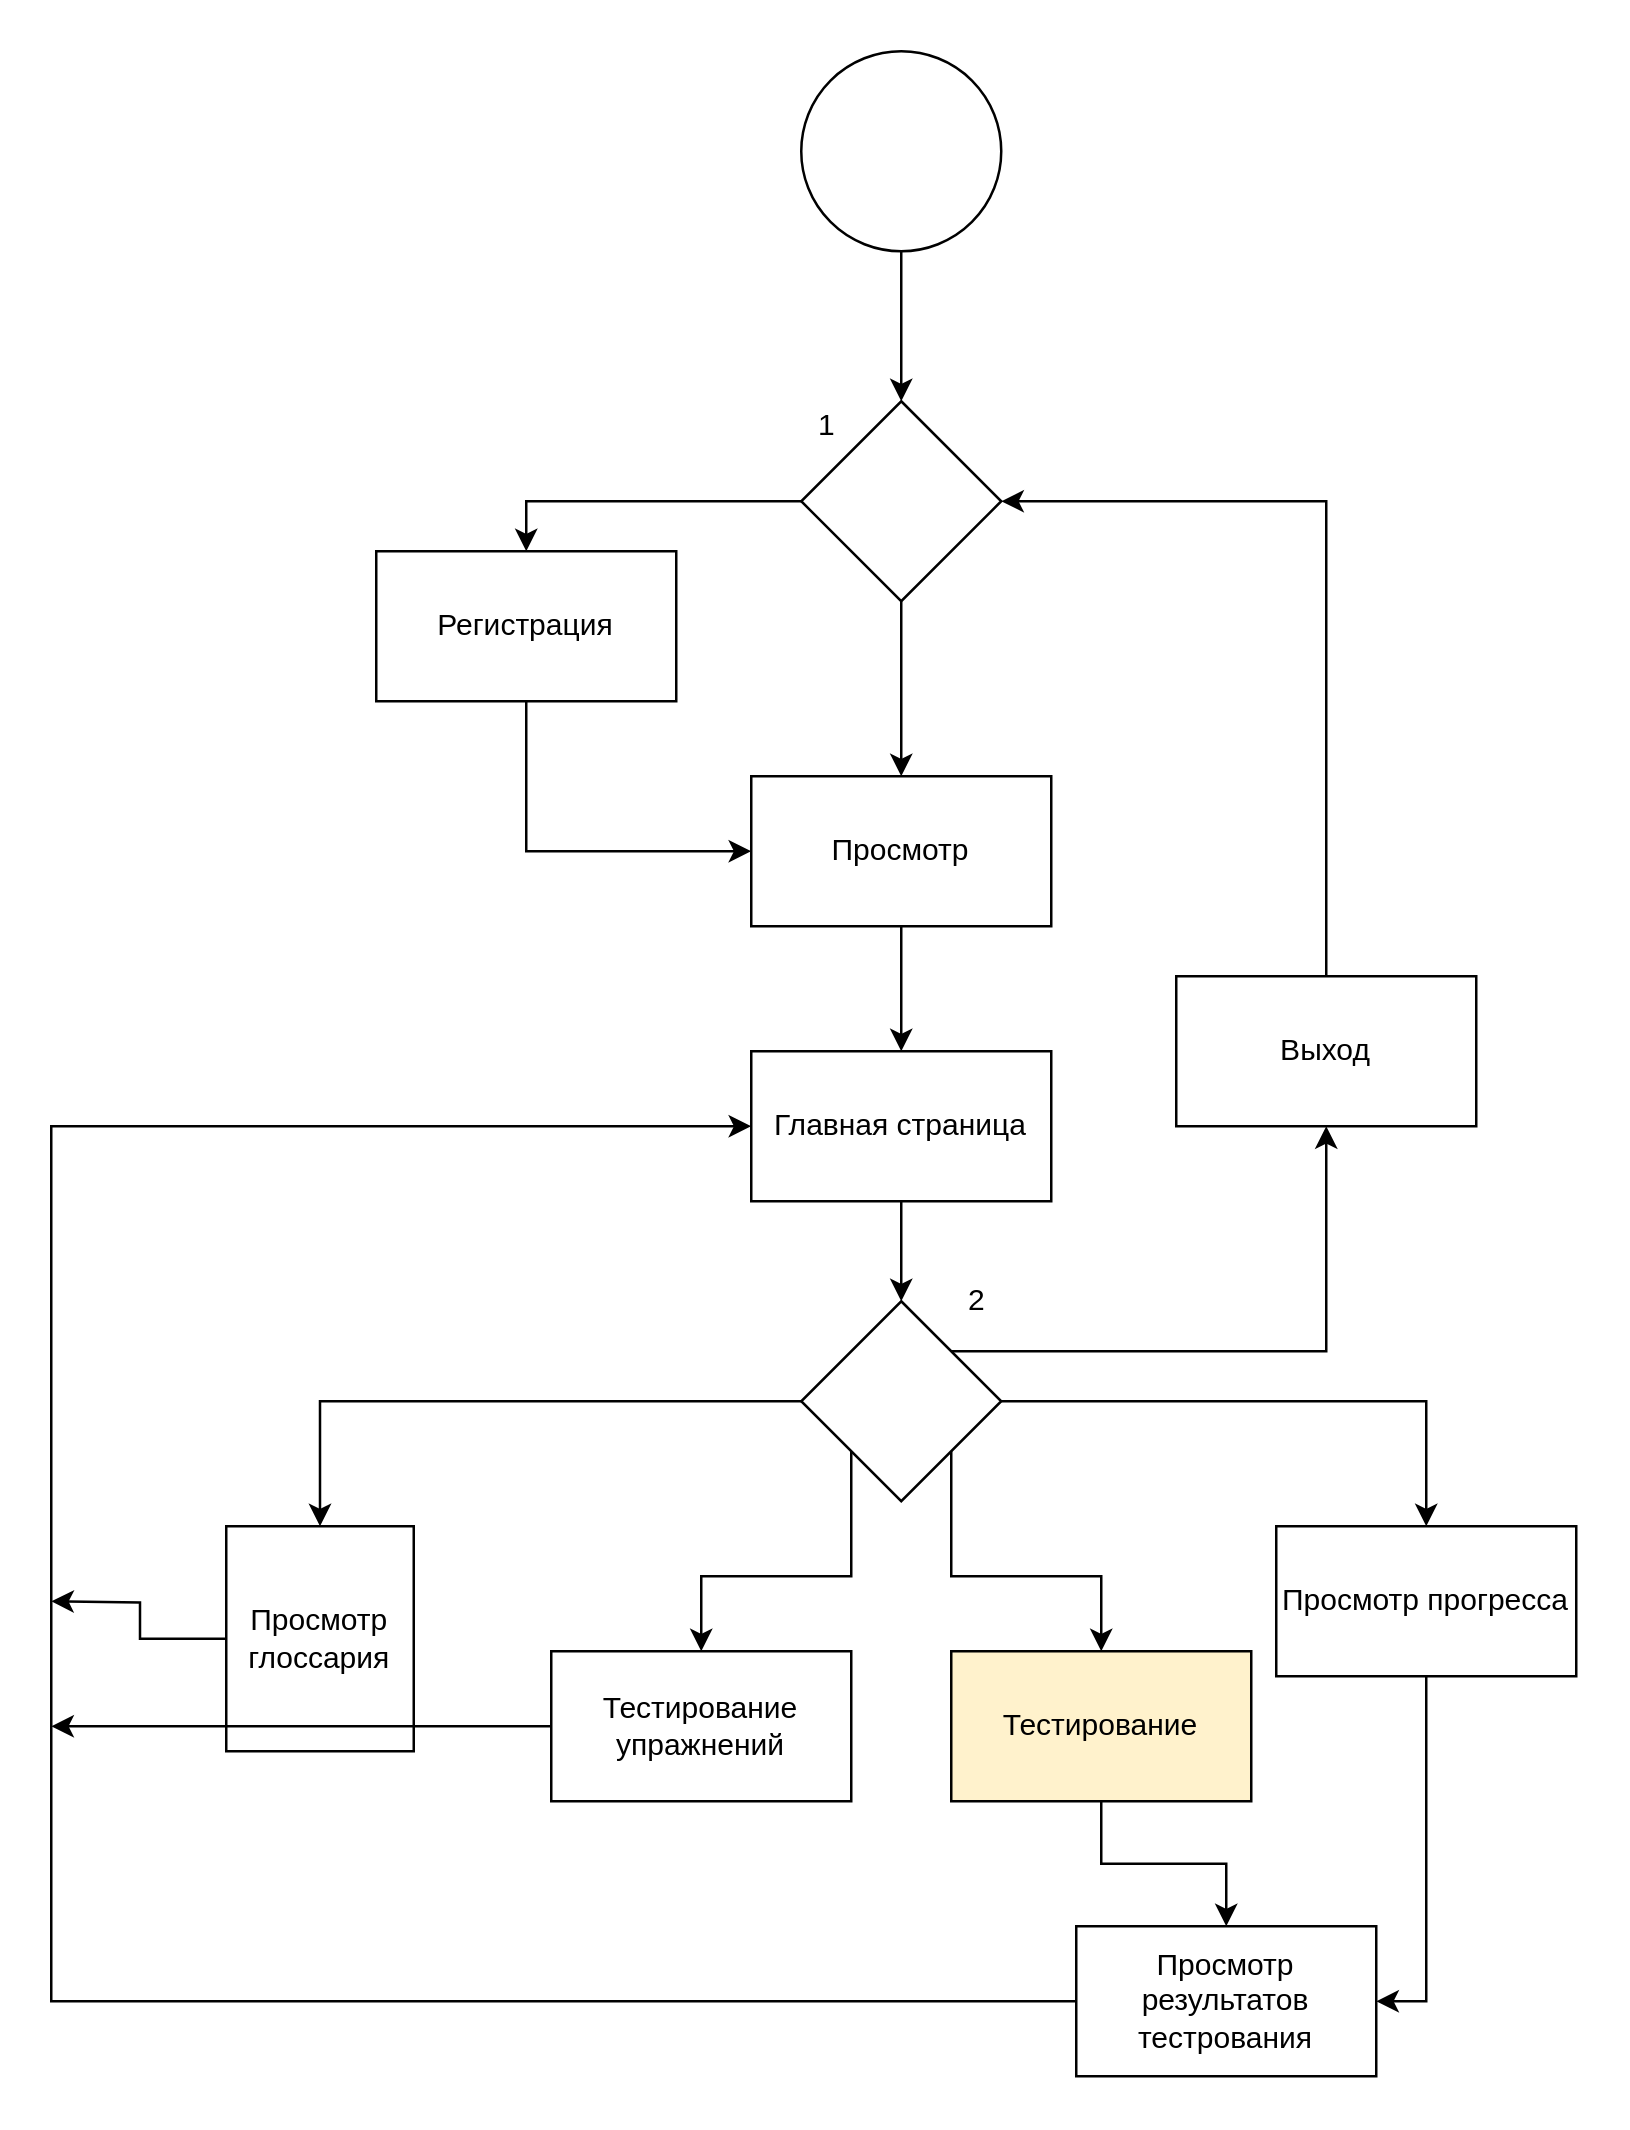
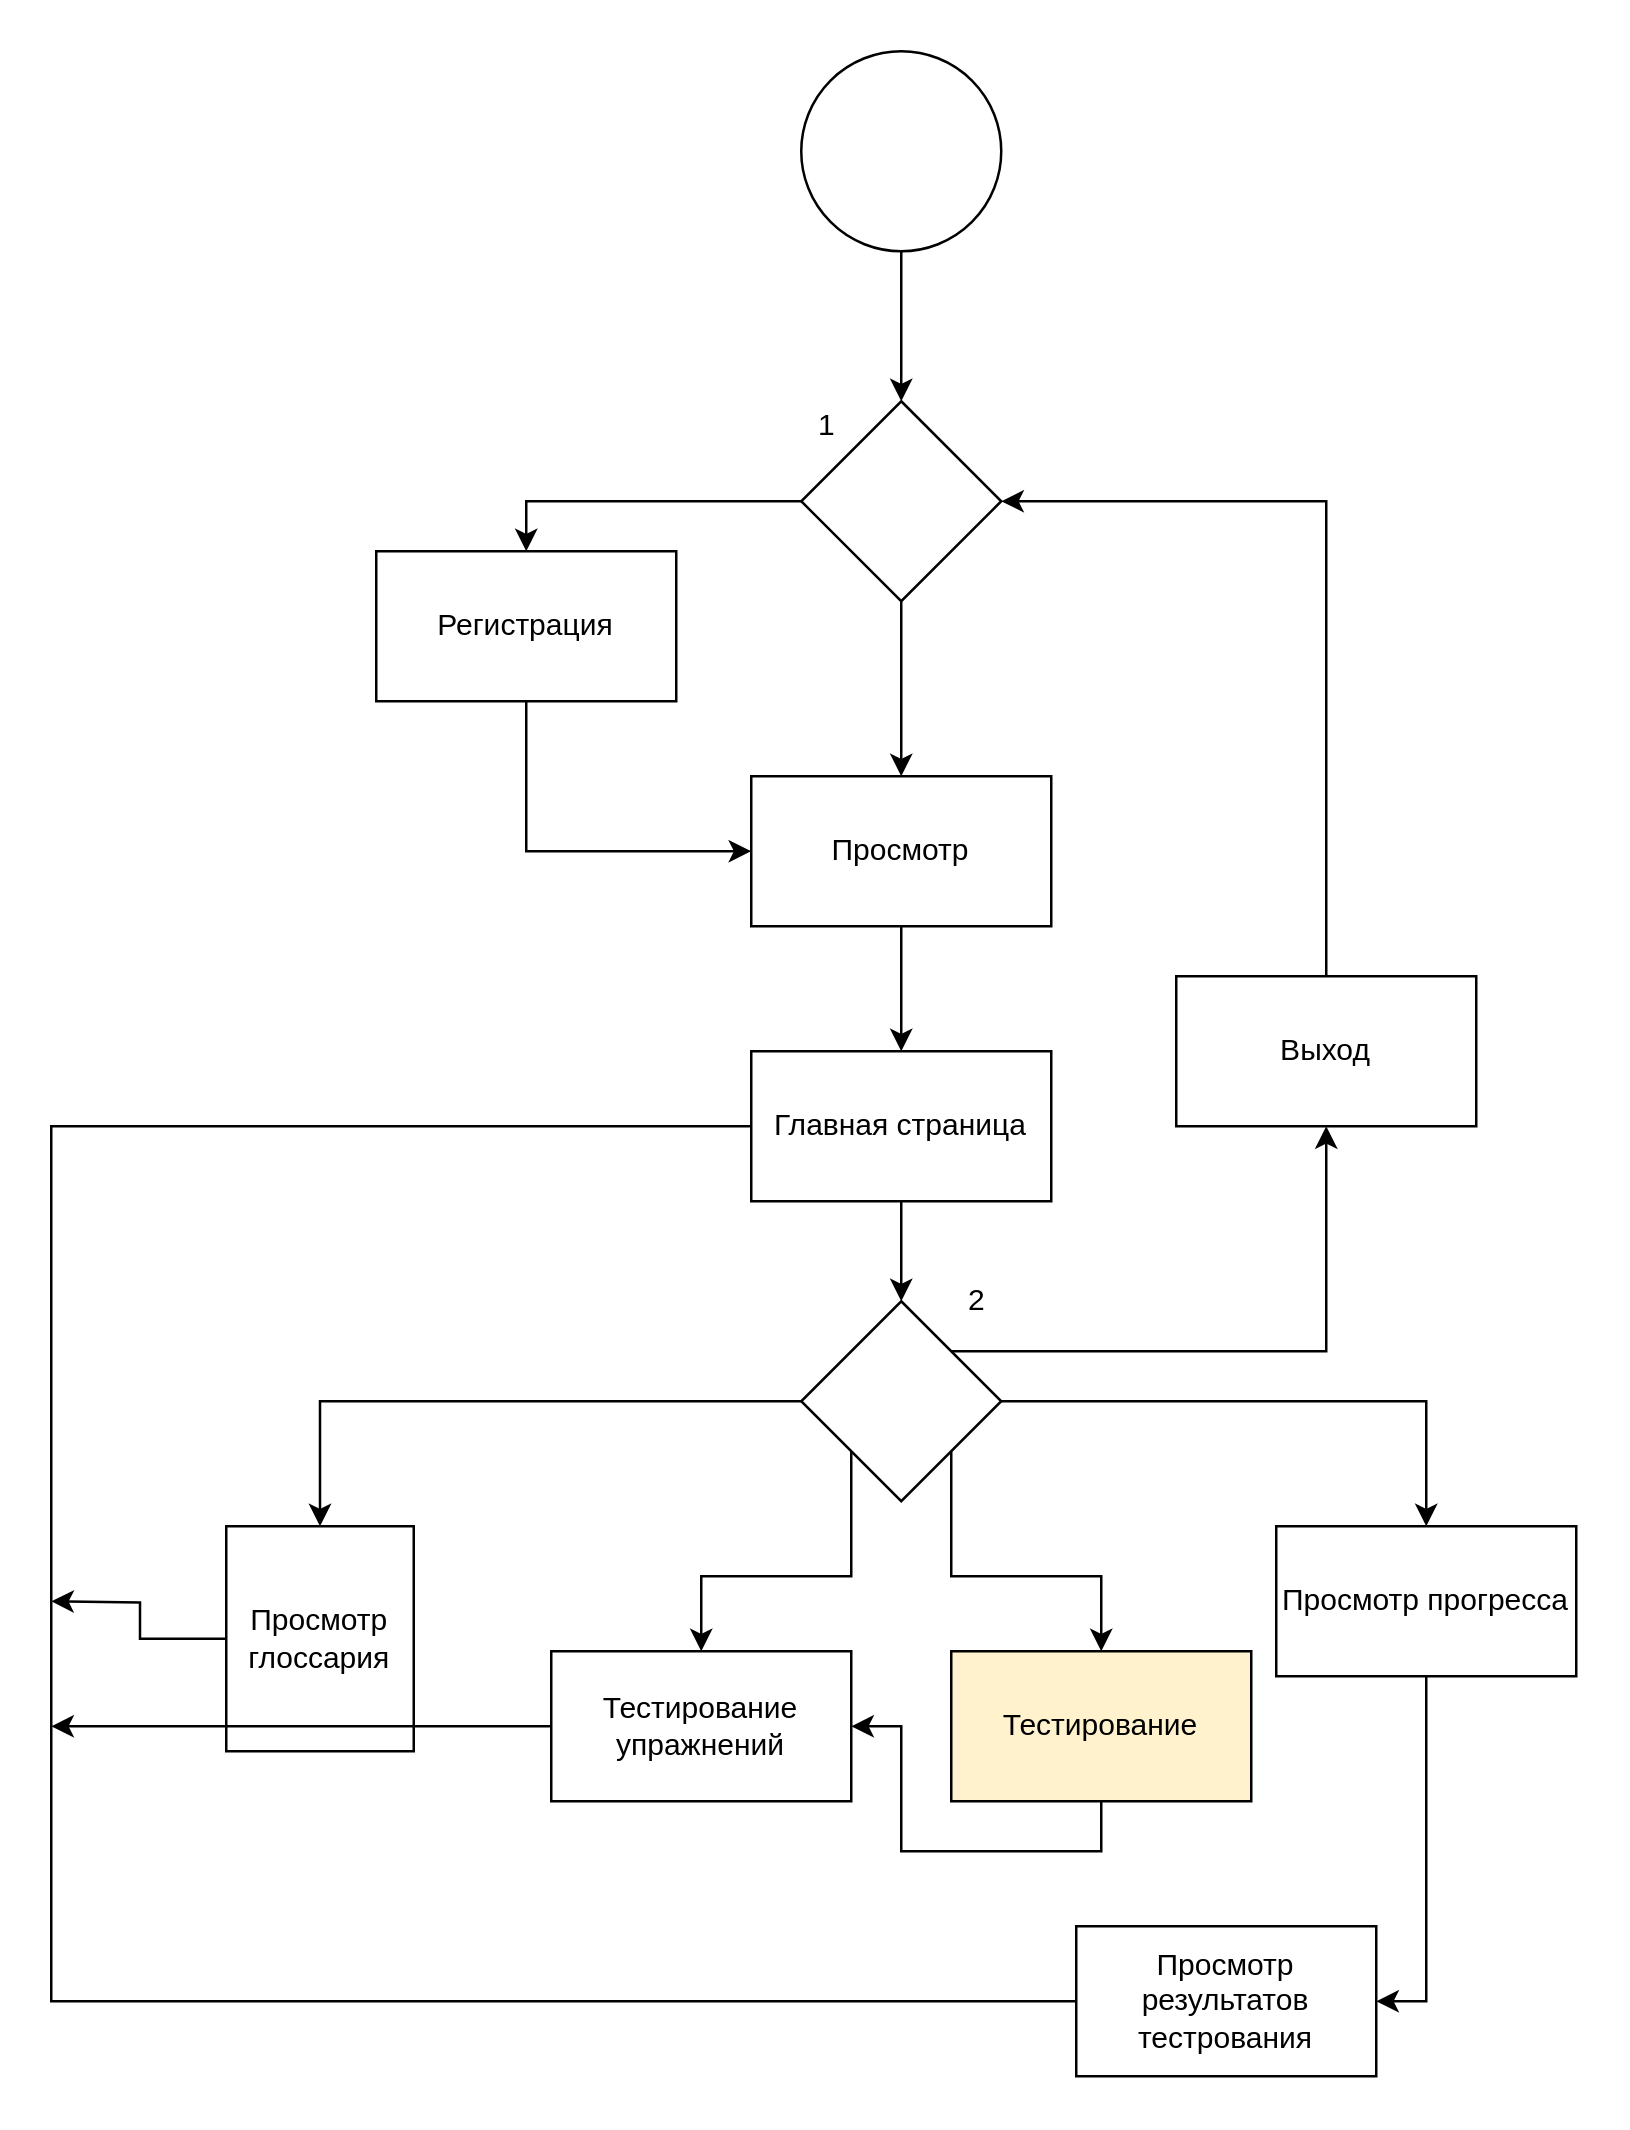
edge "Просмотр результатов тестрования" -> "Главная страница": arrowhead classic -> none
edge "Тестирование" -> "Просмотр результатов тестрования": now "Тестирование" -> "Тестирование упражнений"
